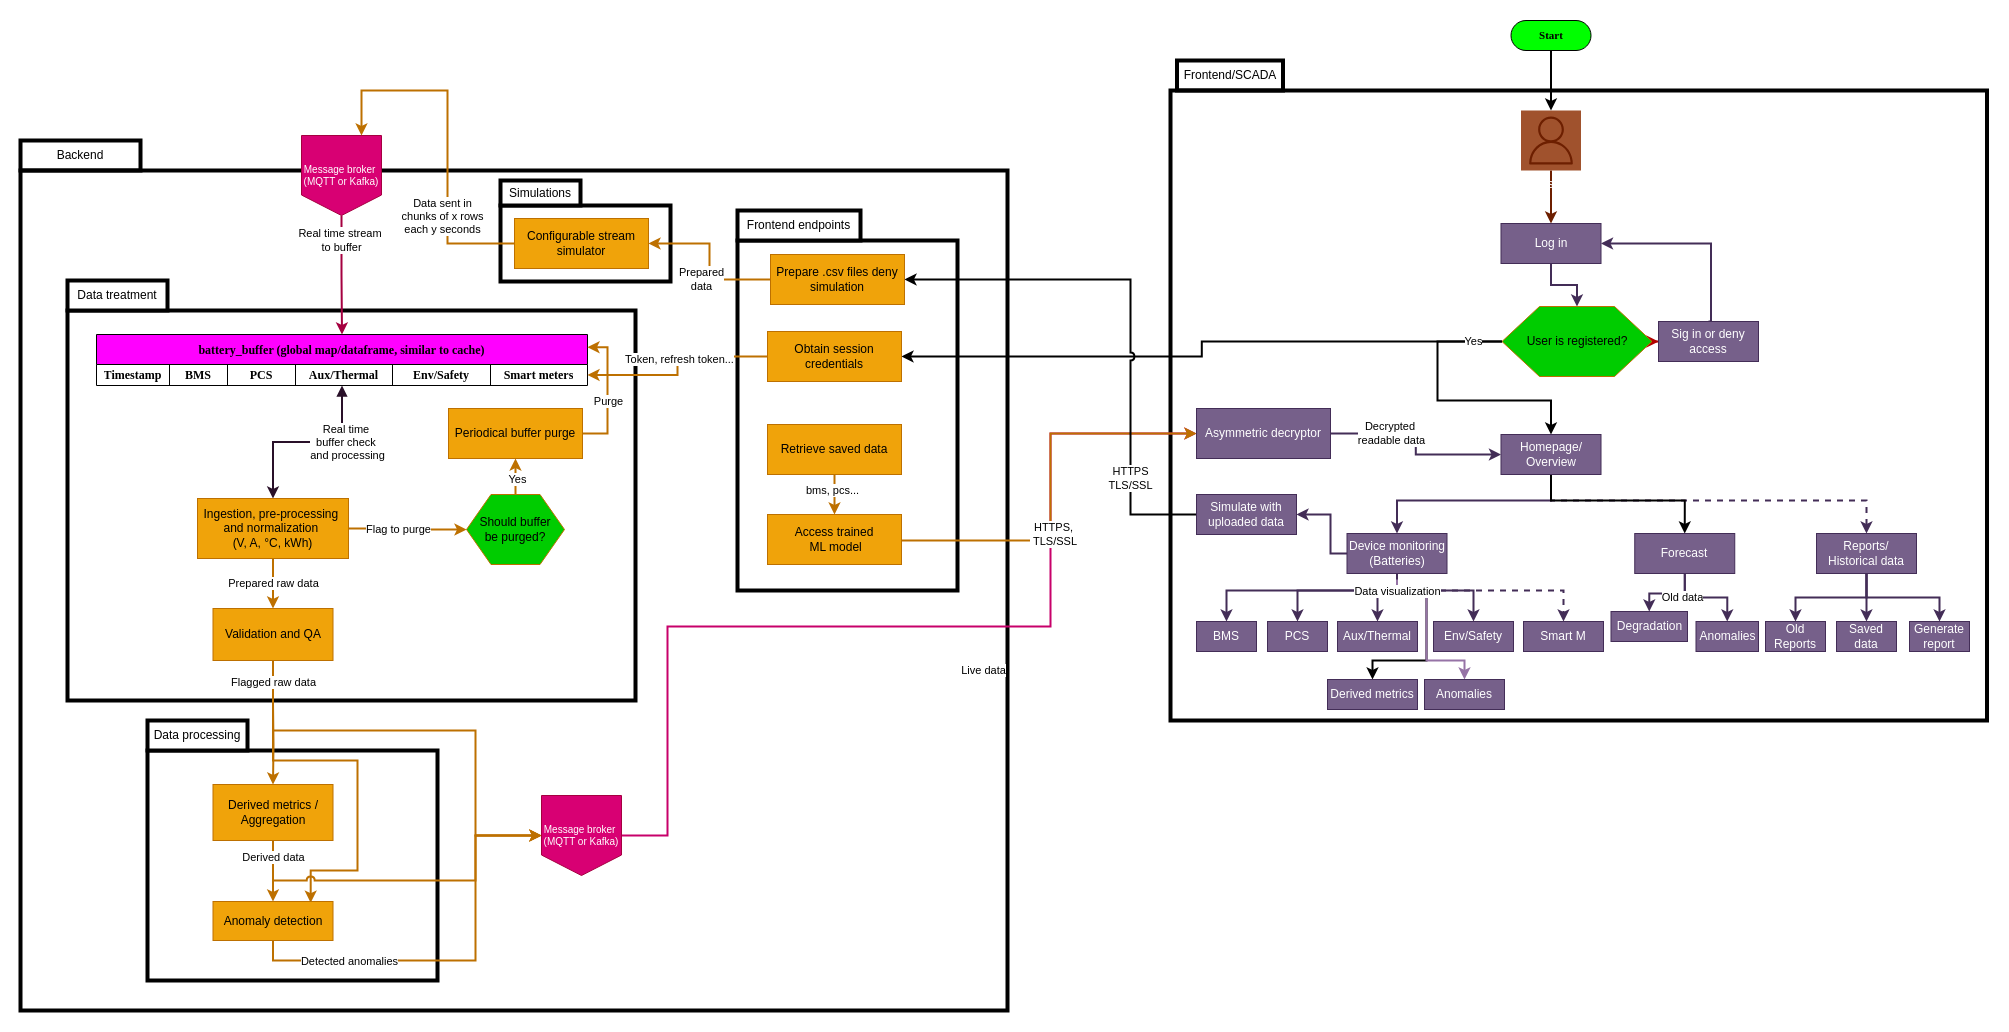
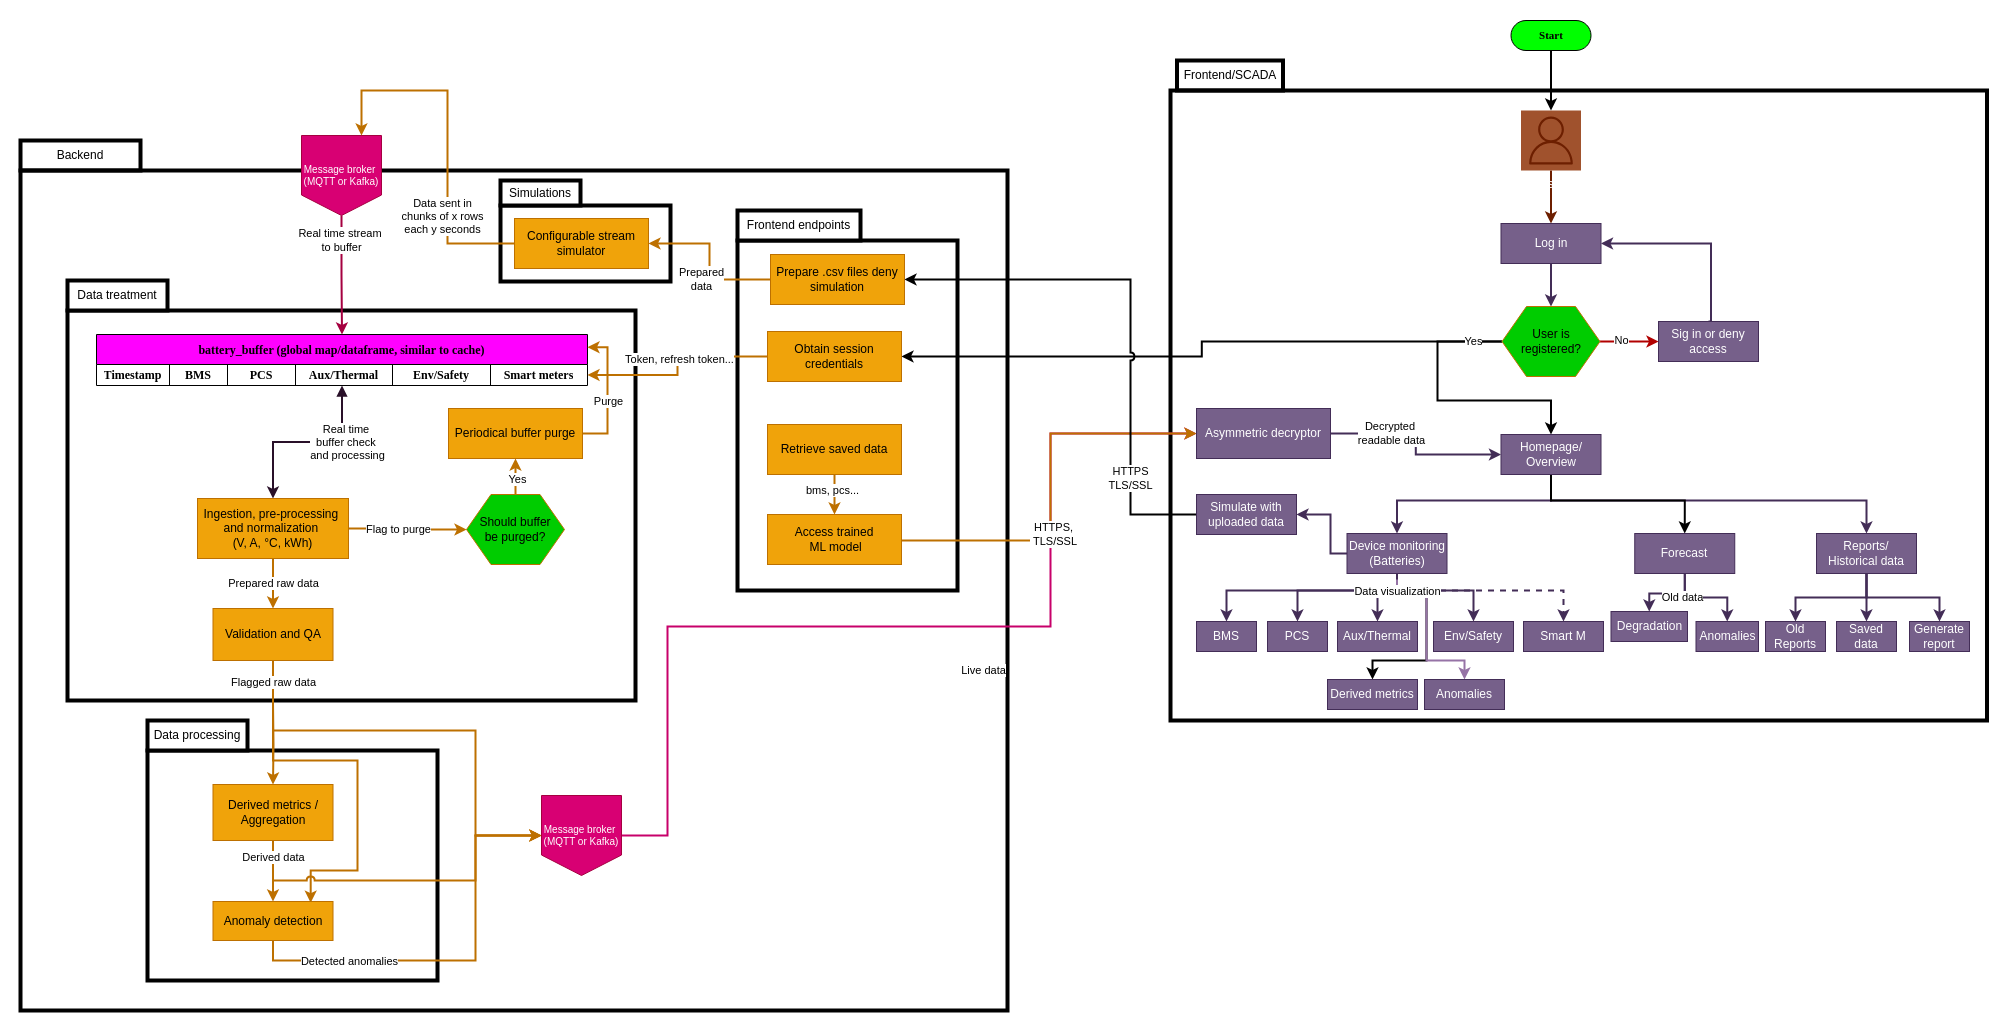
node "User is registered?": size 150x70 -> 98x70
edge "Homepage/ Overview" -> "Reports/ Historical data": style dashed -> solid
